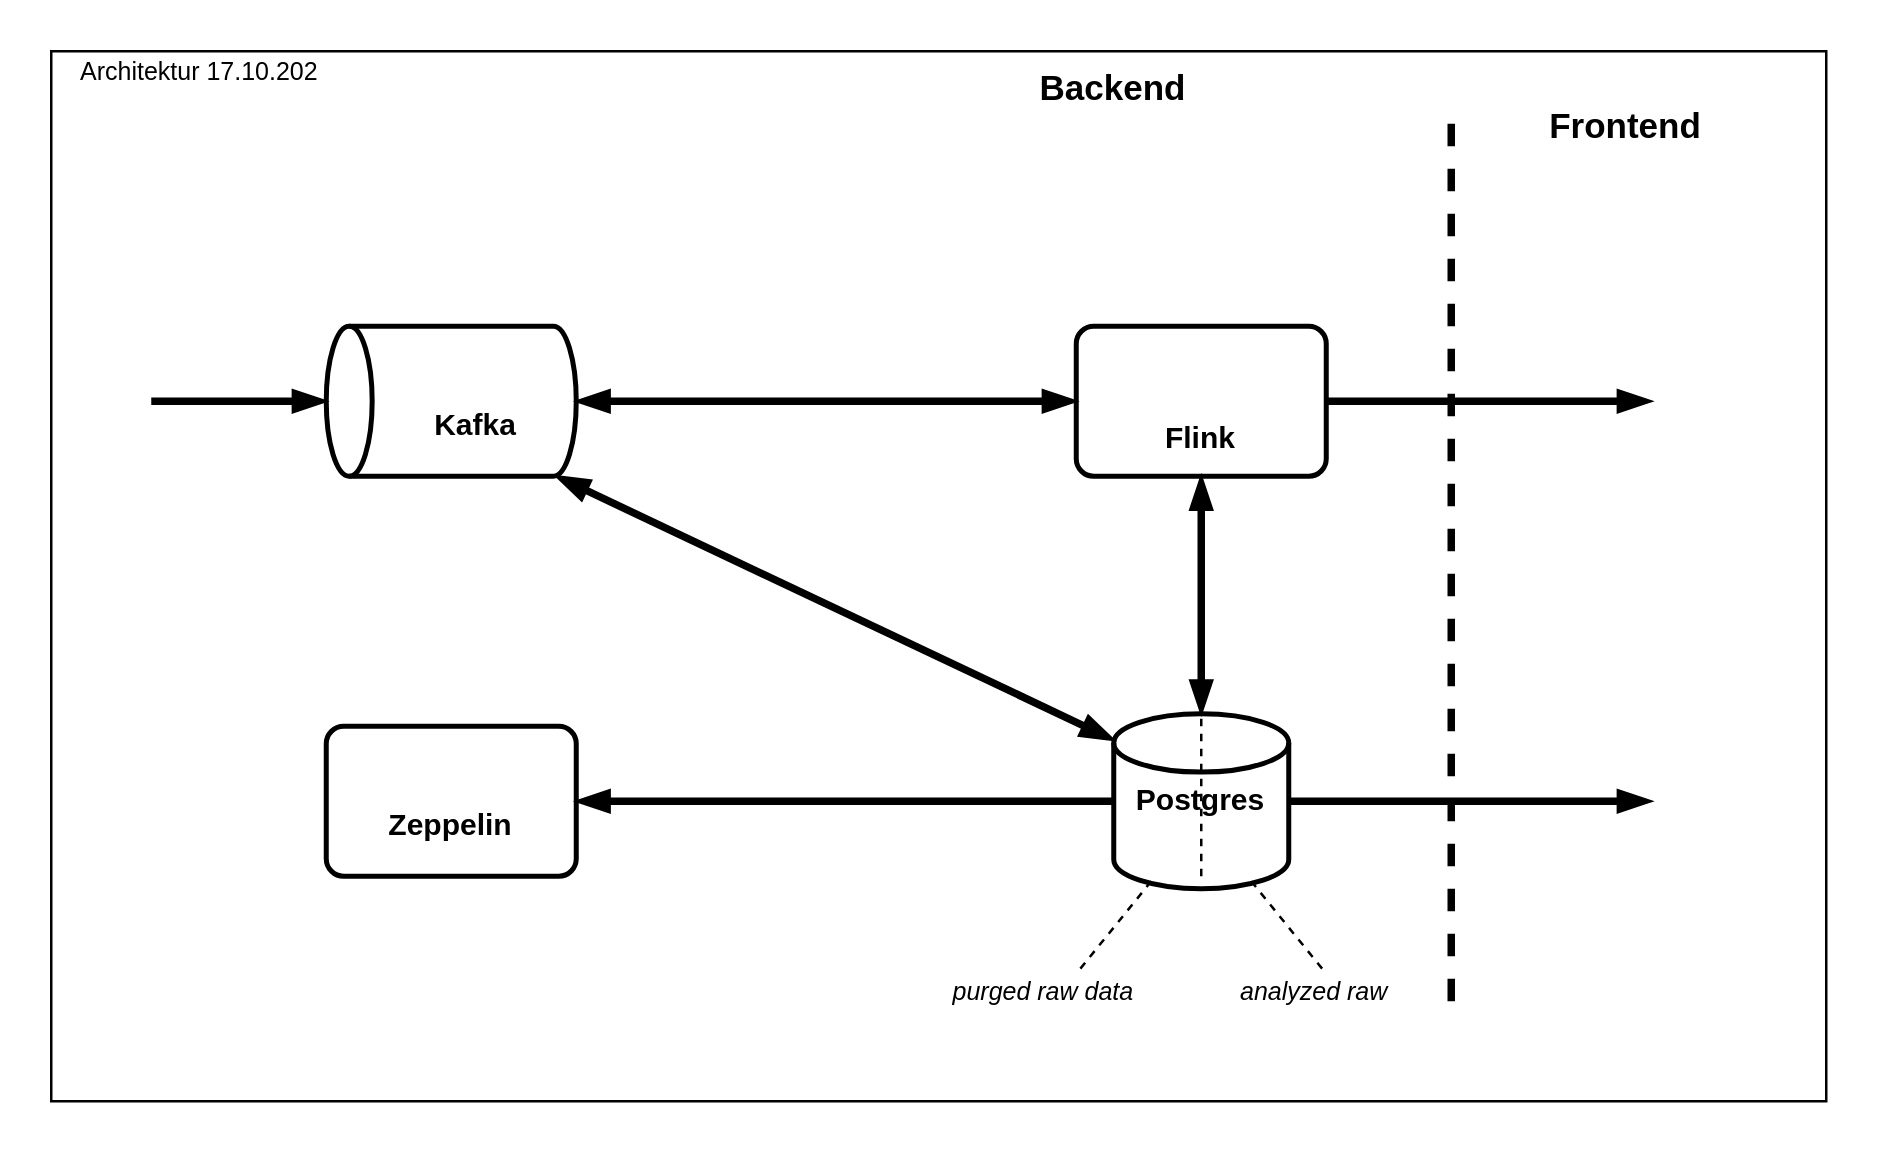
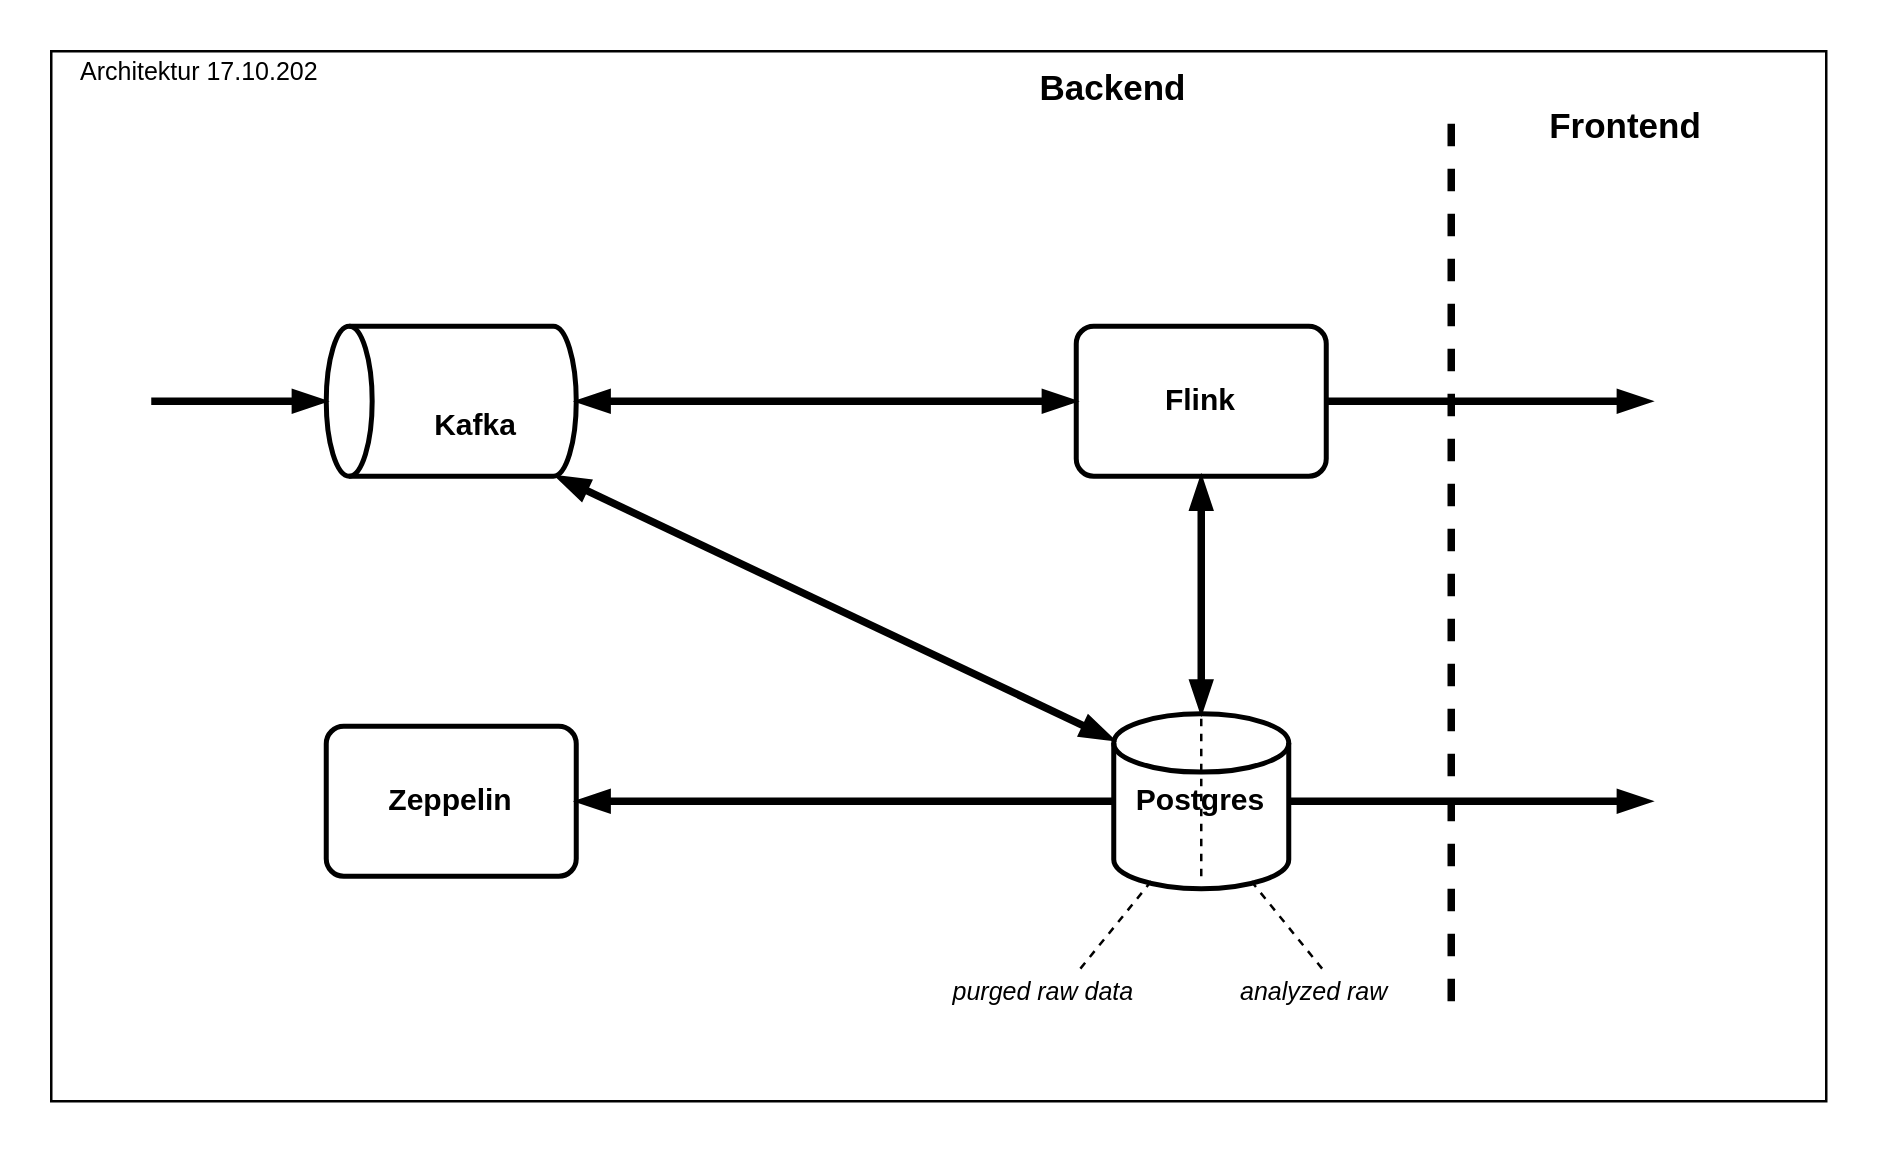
node "Flink": moved (1201, 439) -> (1201, 401)
node "Zeppelin": moved (451, 826) -> (451, 801)
